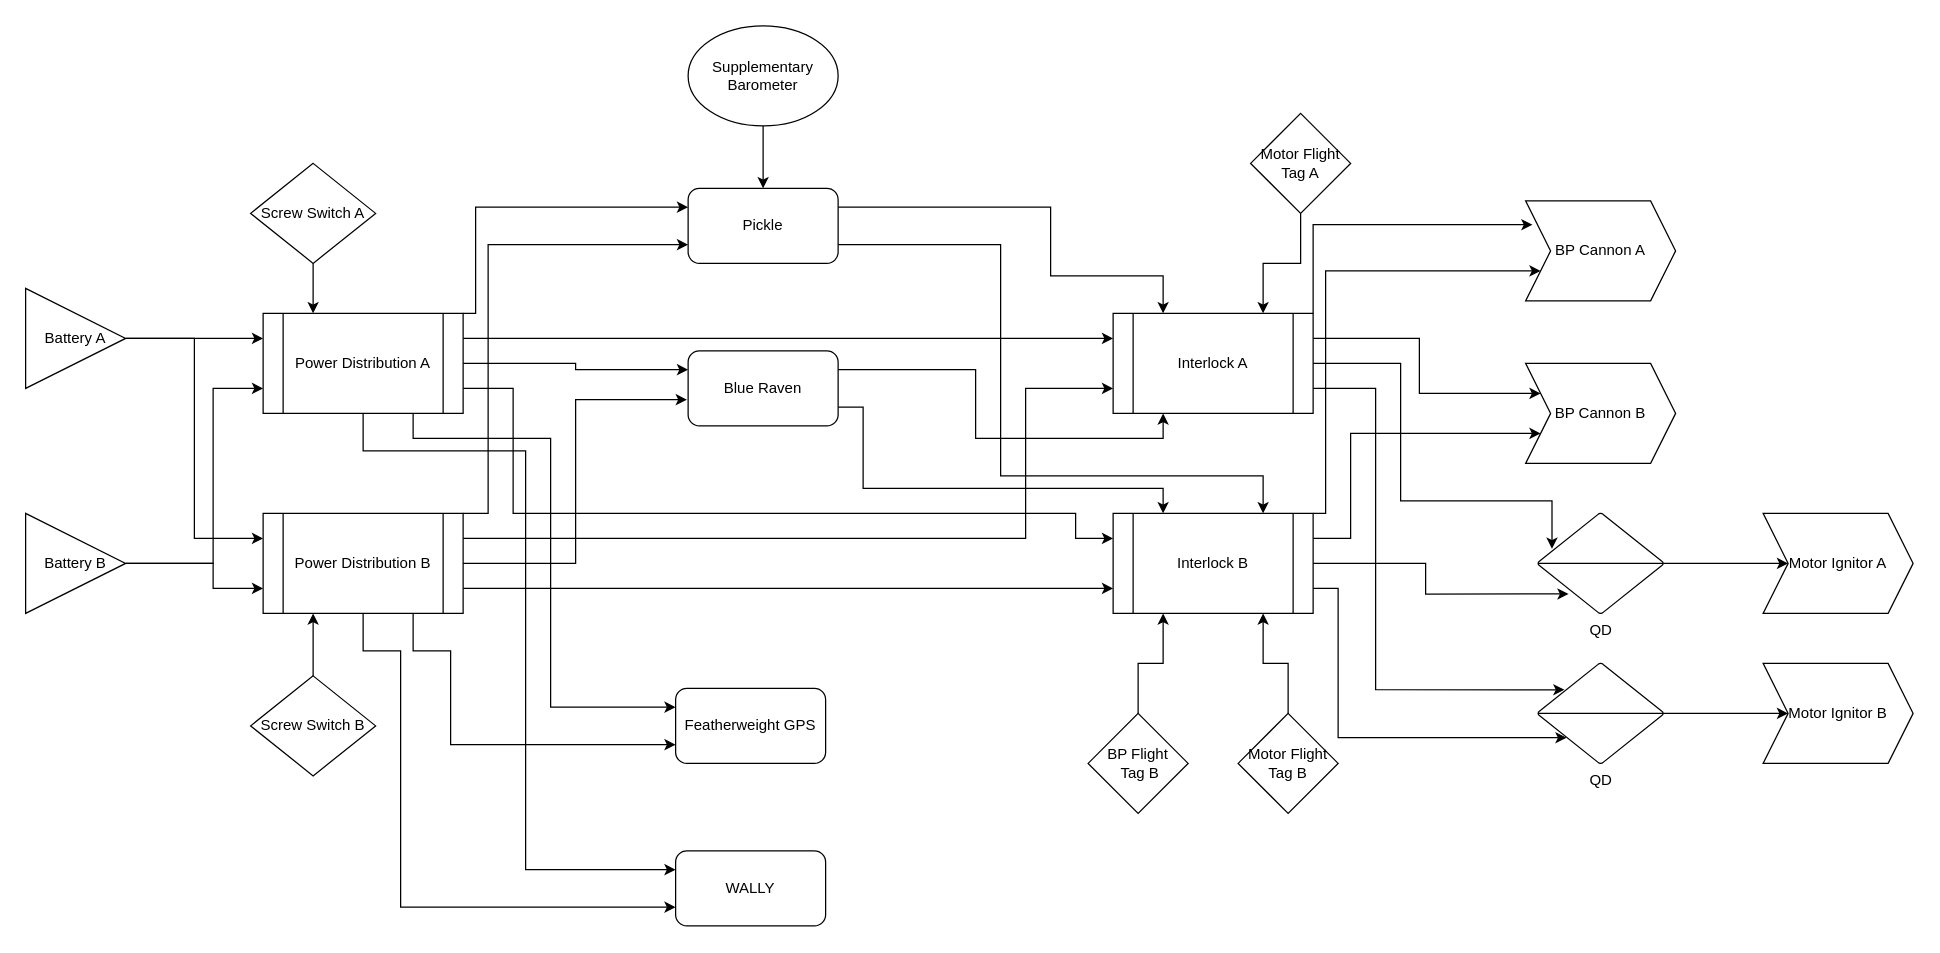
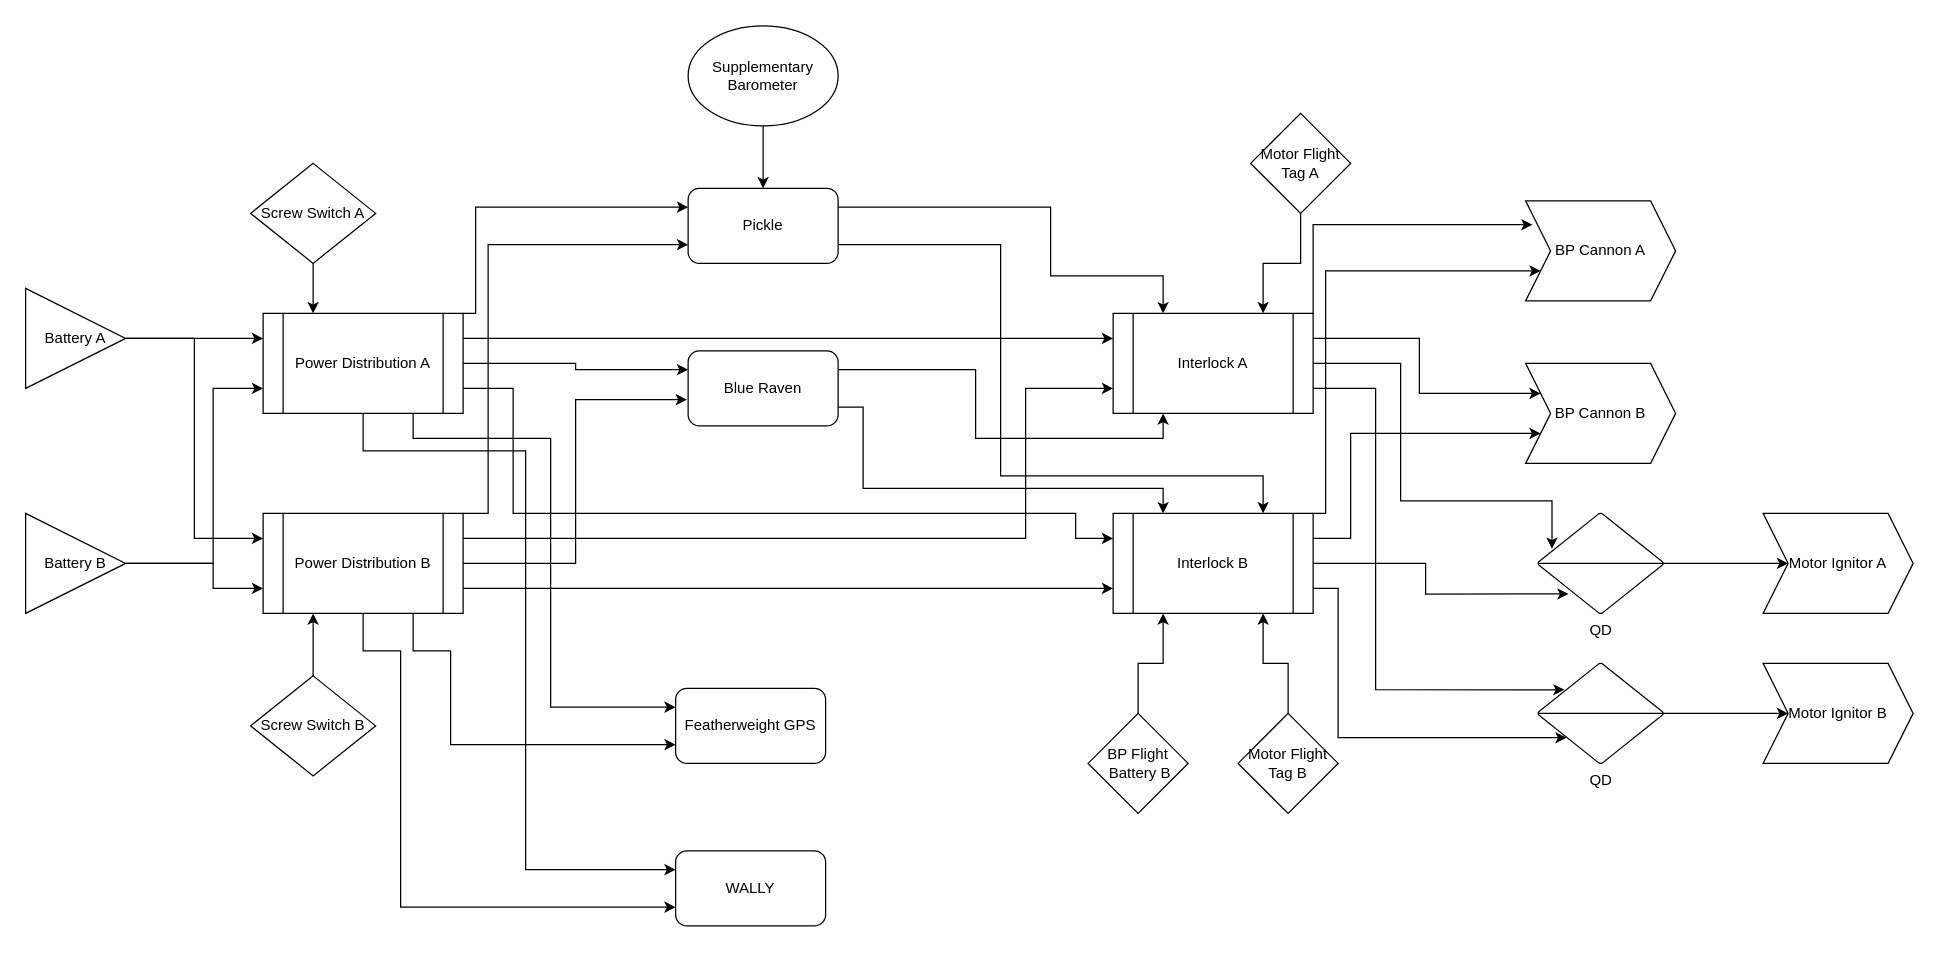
node "BP Flight Tag B": label "BP Flight Tag B" -> "BP Flight Battery B"
